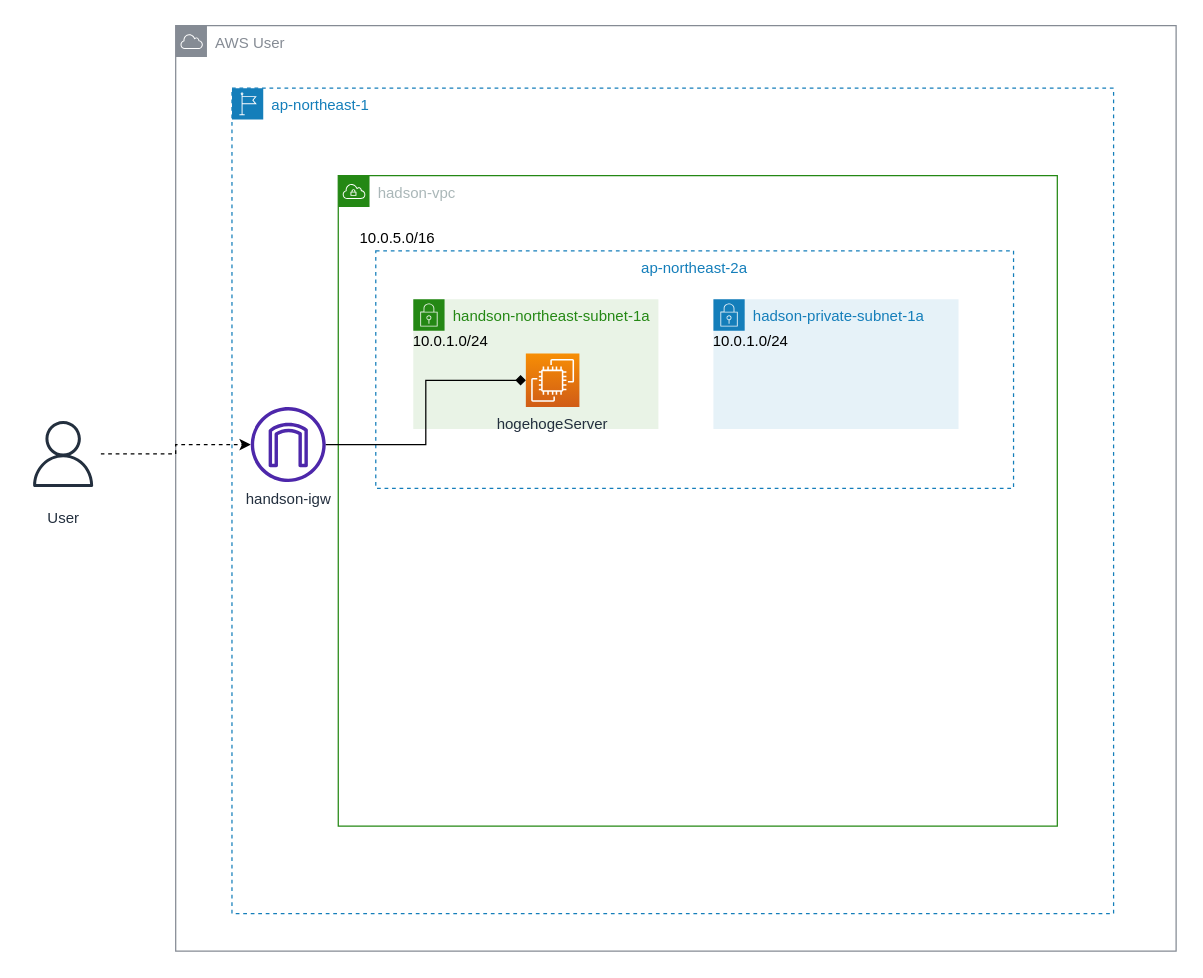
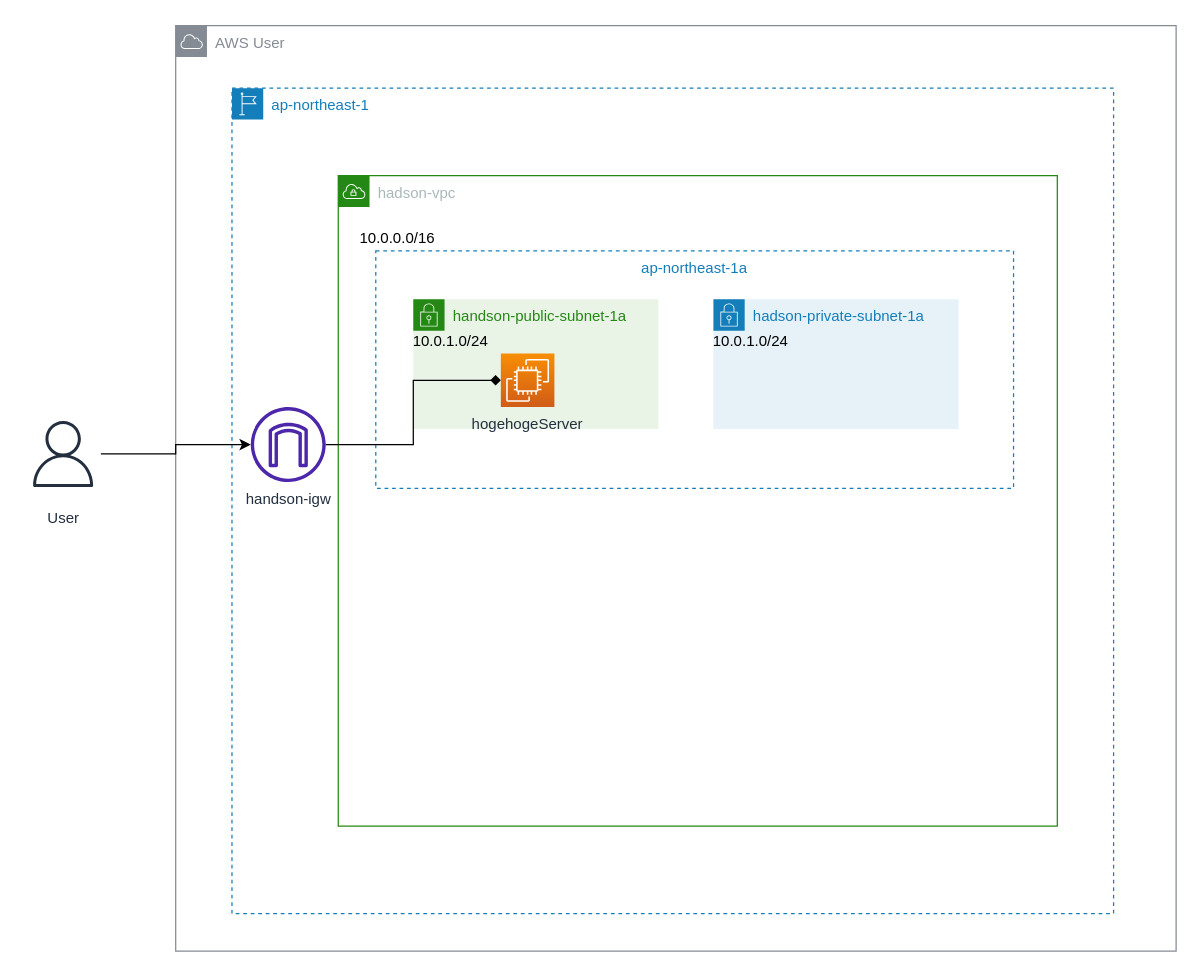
node "10.0.5.0/16": label "10.0.5.0/16" -> "10.0.0.0/16"
node "ap-northeast-2a": label "ap-northeast-2a" -> "ap-northeast-1a"
node "handson-northeast-subnet-1a": label "handson-northeast-subnet-1a" -> "handson-public-subnet-1a"
node "hogehogeServer": moved (552, 380) -> (527, 380)
edge "User" -> "handson-igw": style dashed -> solid
